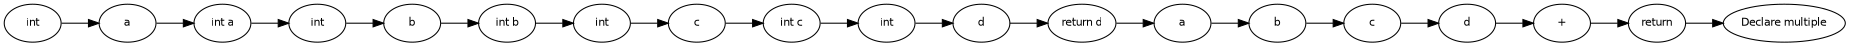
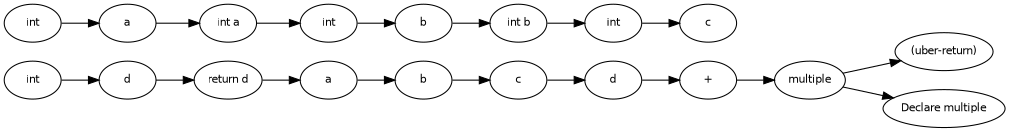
node "int c": removed
node "return": label "return" -> "multiple"
node "(uber-return)": added
